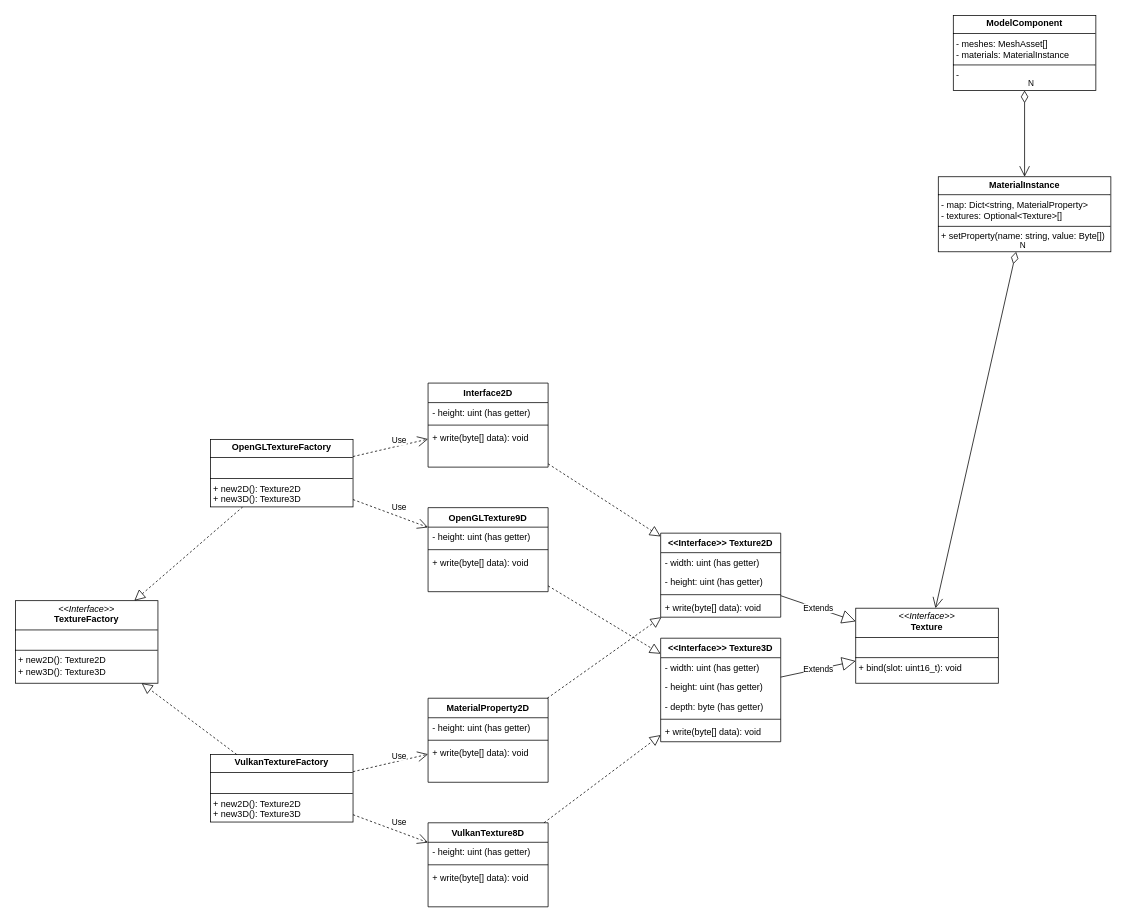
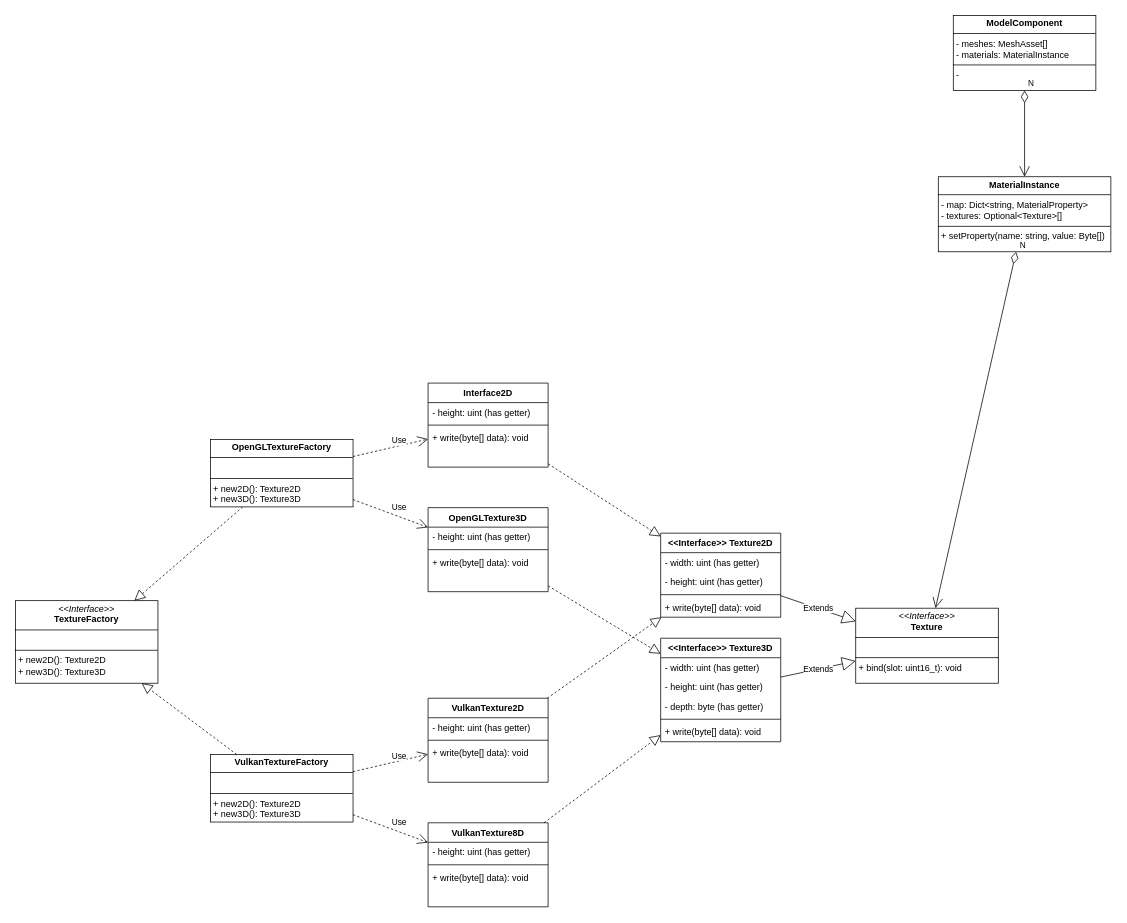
node "OpenGLTexture9D": label "OpenGLTexture9D" -> "OpenGLTexture3D"
node "MaterialProperty2D": label "MaterialProperty2D" -> "VulkanTexture2D"
